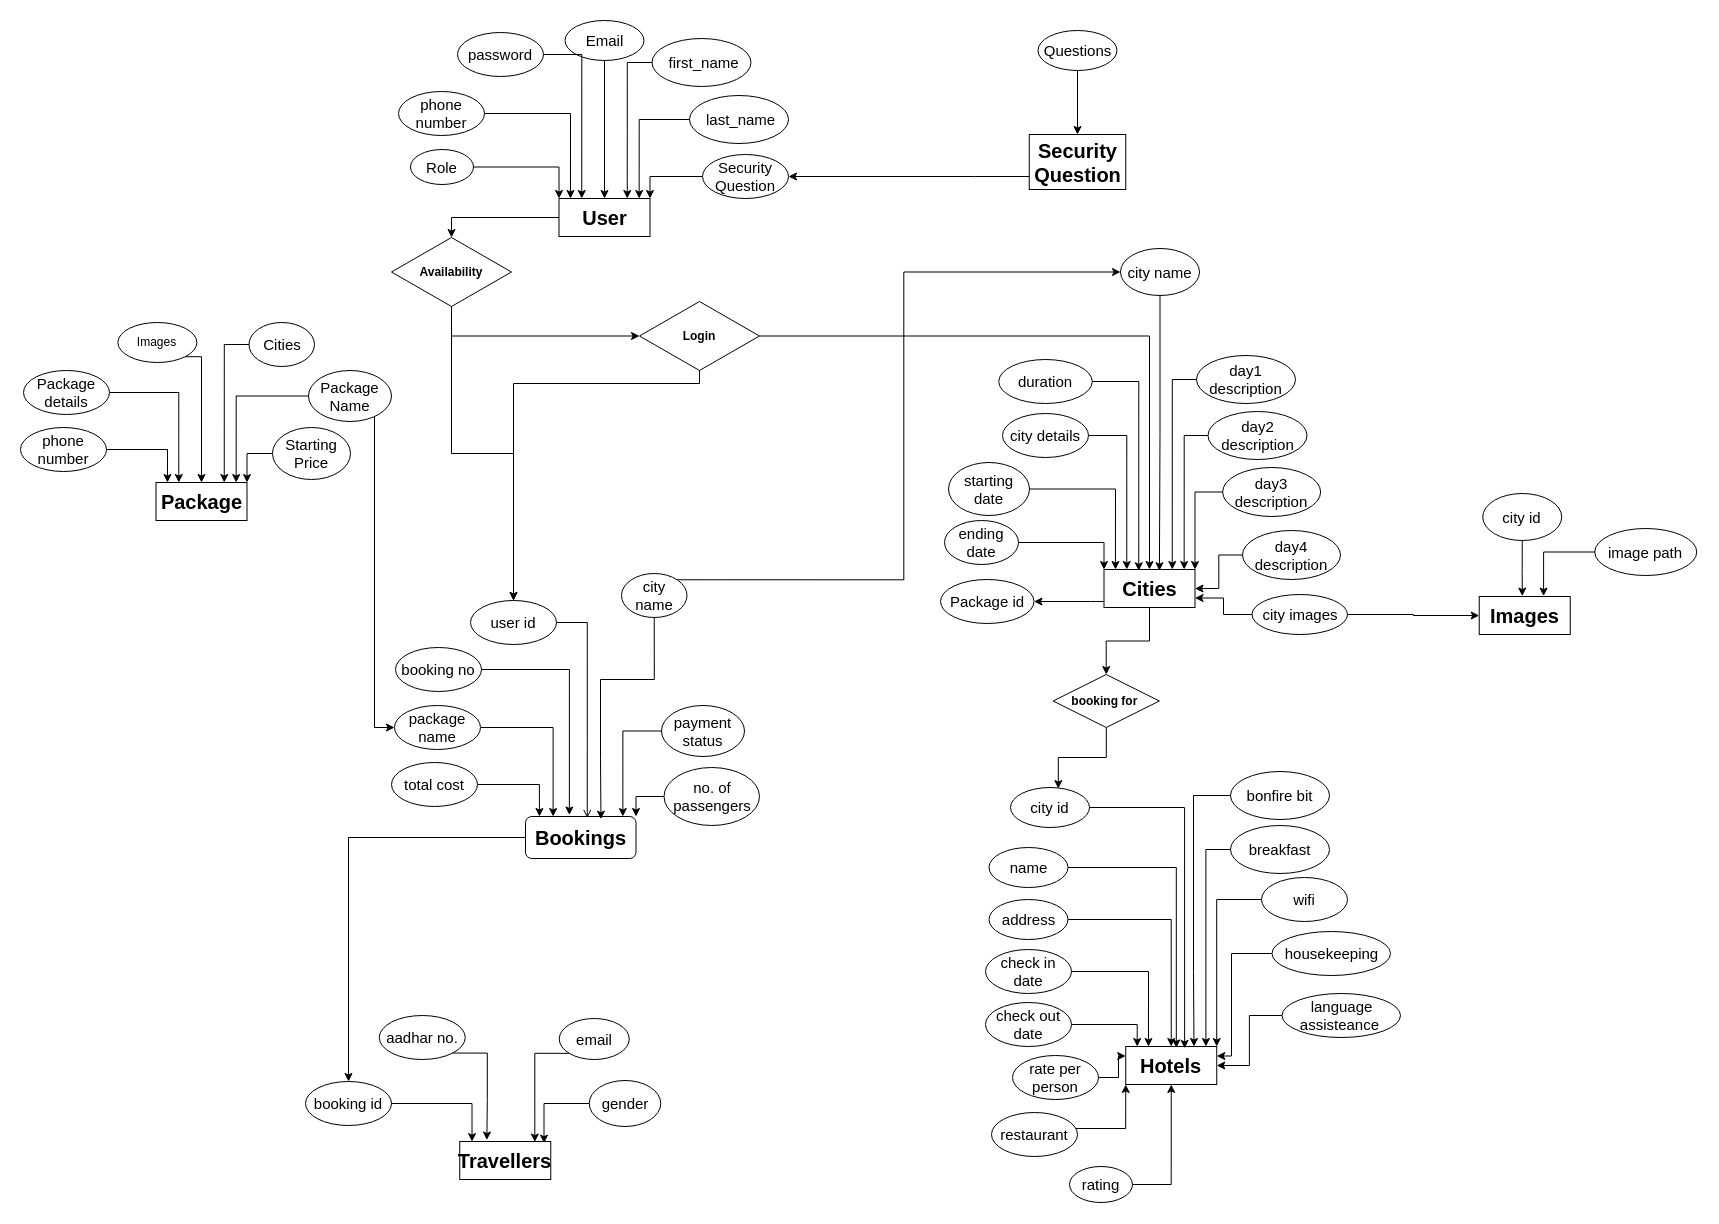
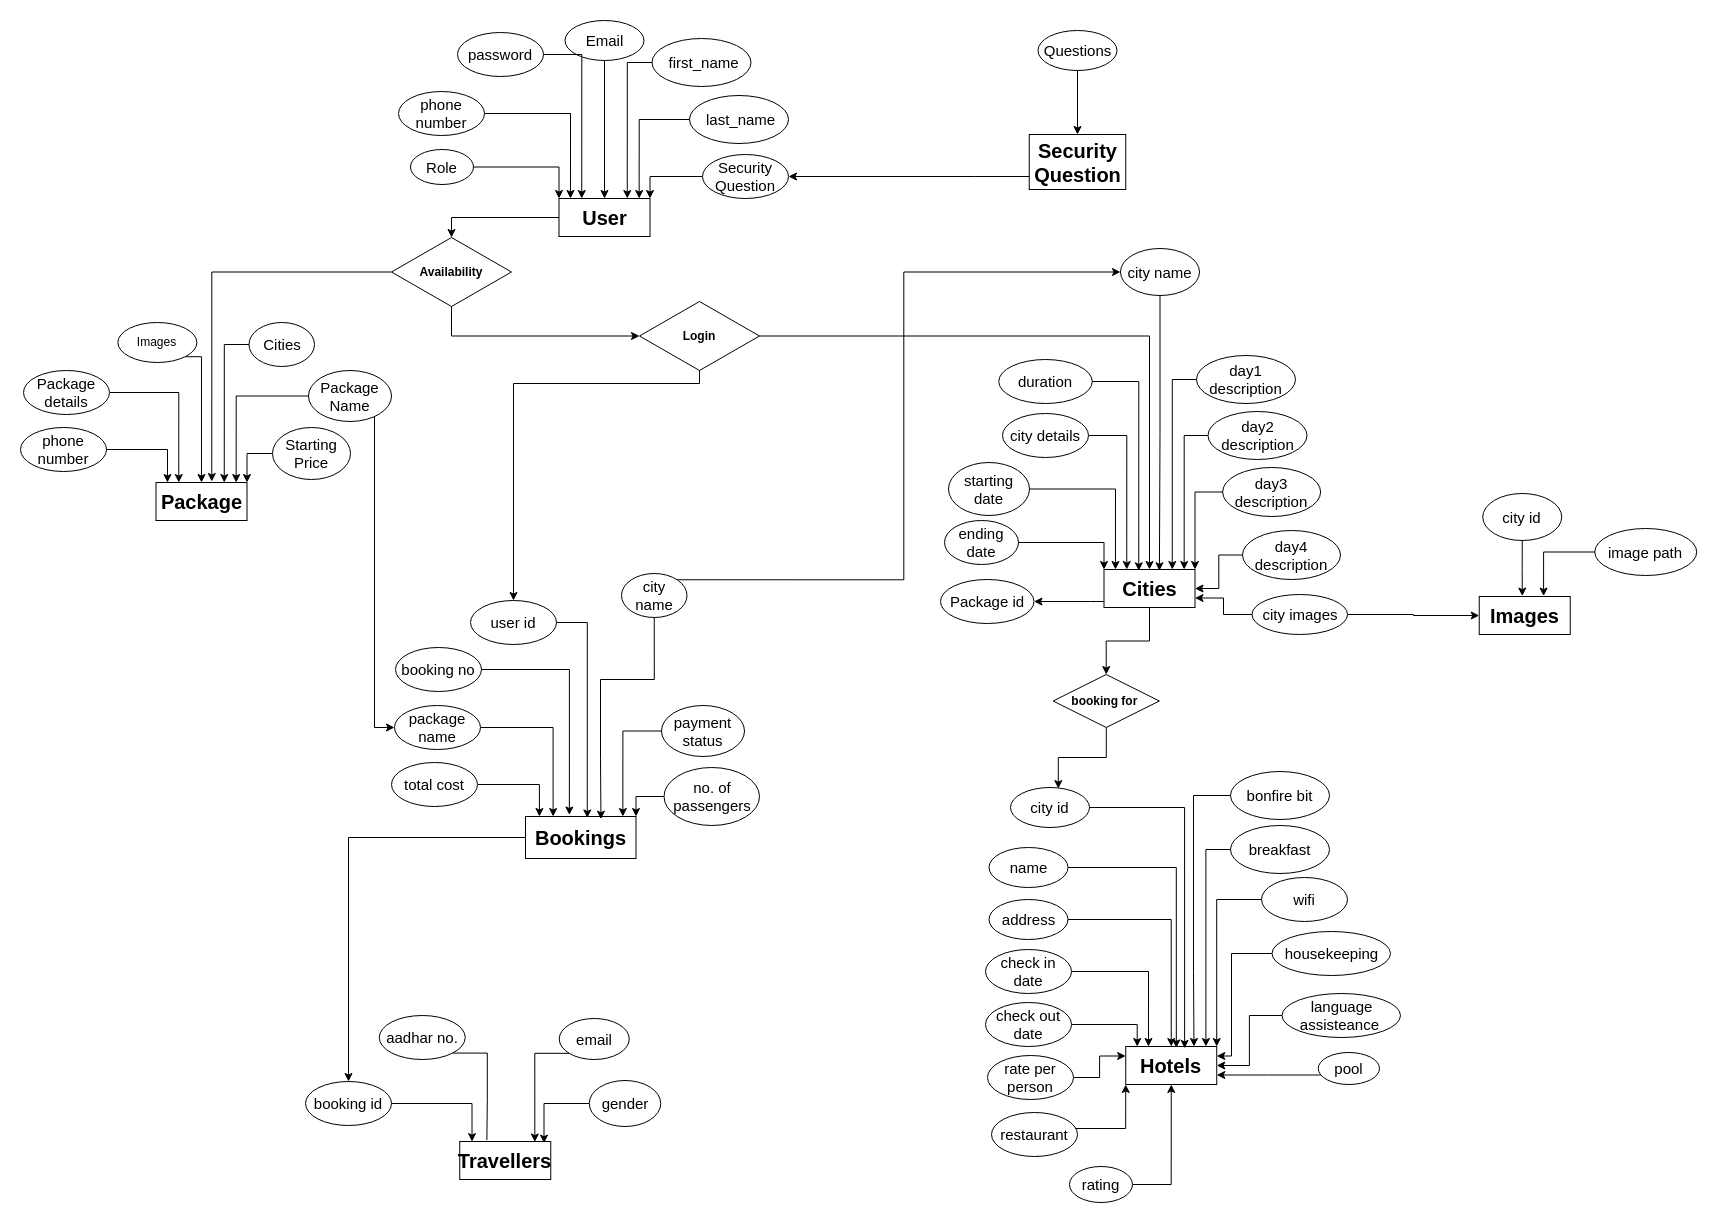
edge "Availability" -> "user id": now "Availability" -> "Package"
edge "user id" -> "Bookings": arrowhead open -> classic
node "Bookings": shape rounded rectangle -> rectangle
node "pool": added
edge "pool" -> "Hotels": added
node "rate per person": moved (1056, 1078) -> (1031, 1078)
edge "aadhar no." -> "Travellers": arrowhead classic -> none
